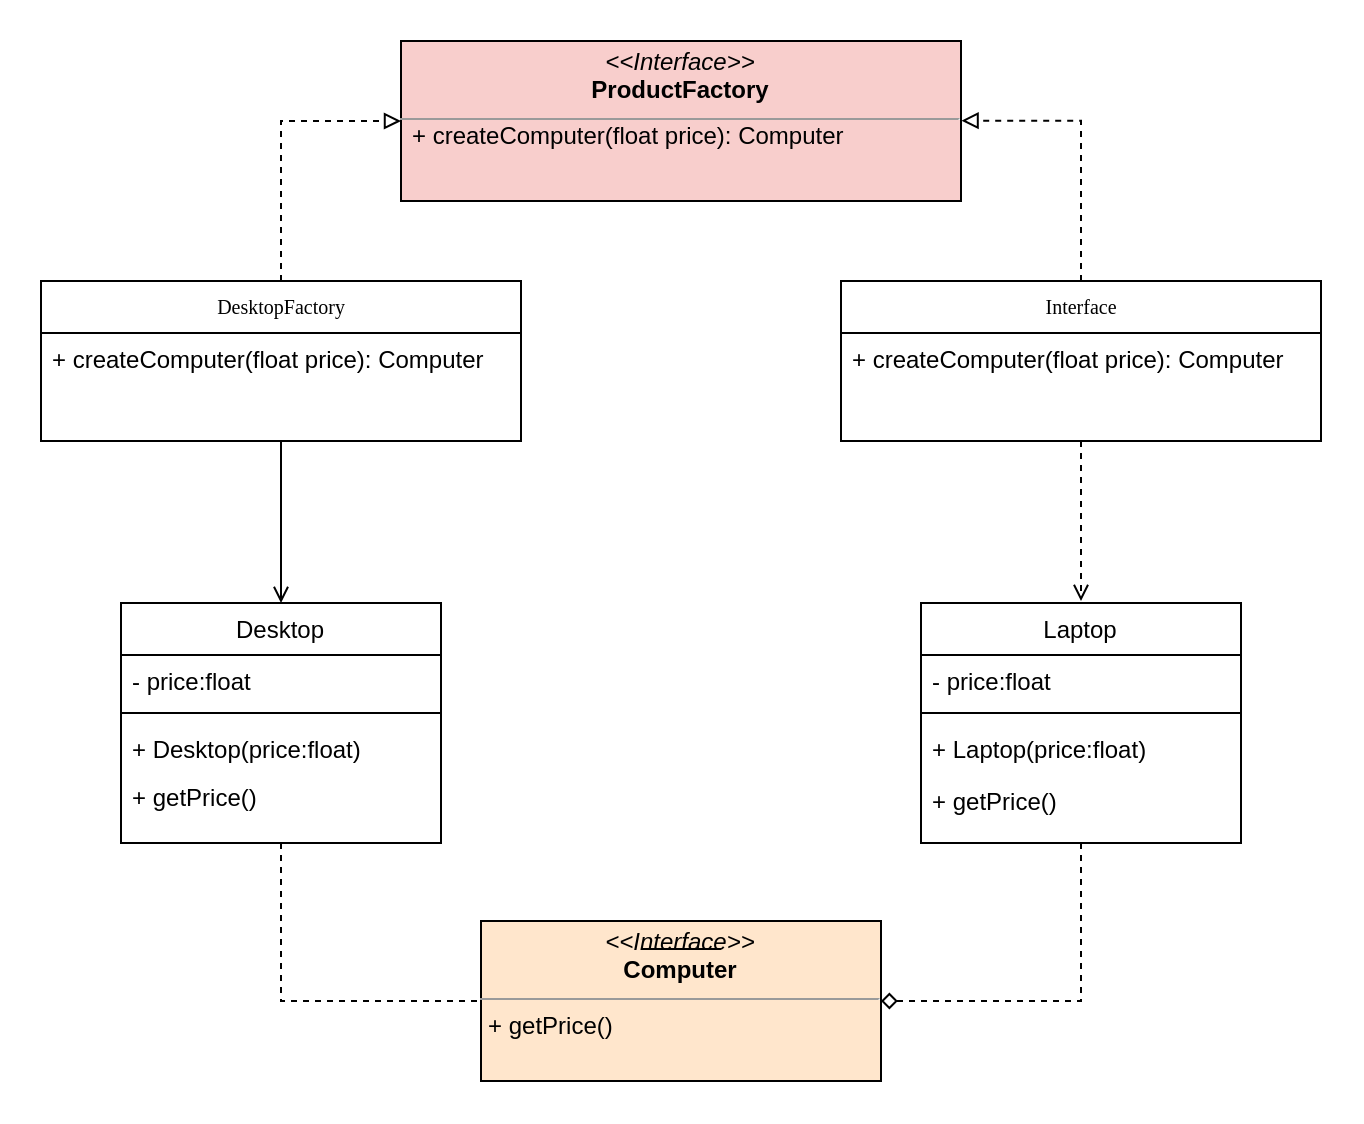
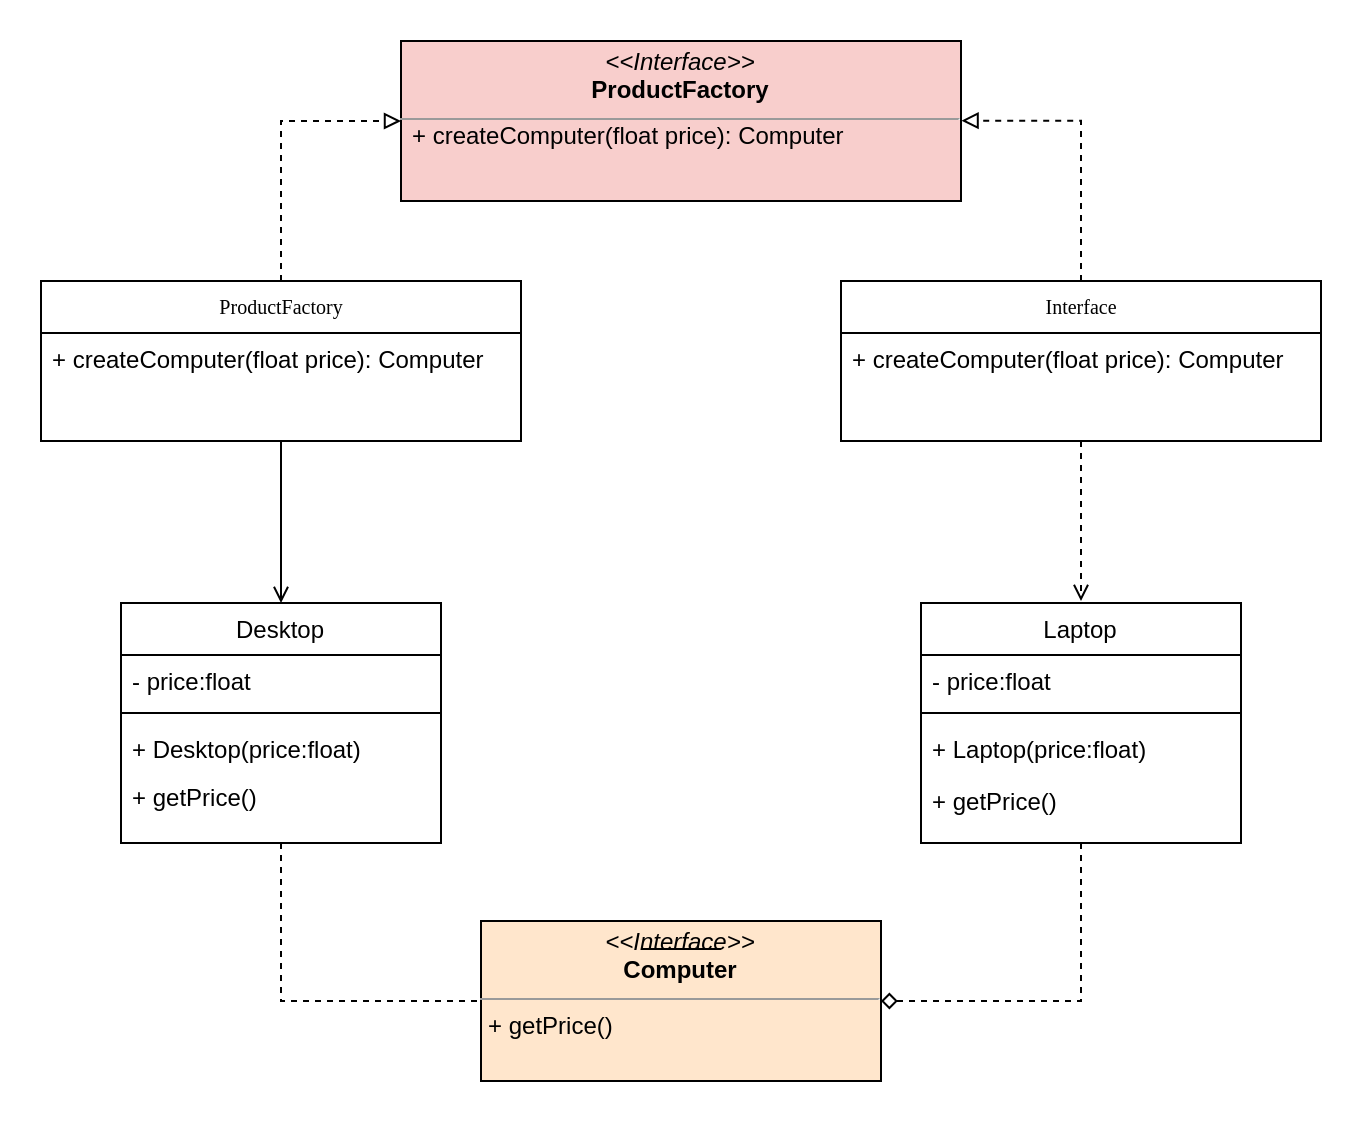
node "DesktopFactory": label "DesktopFactory" -> "ProductFactory"
